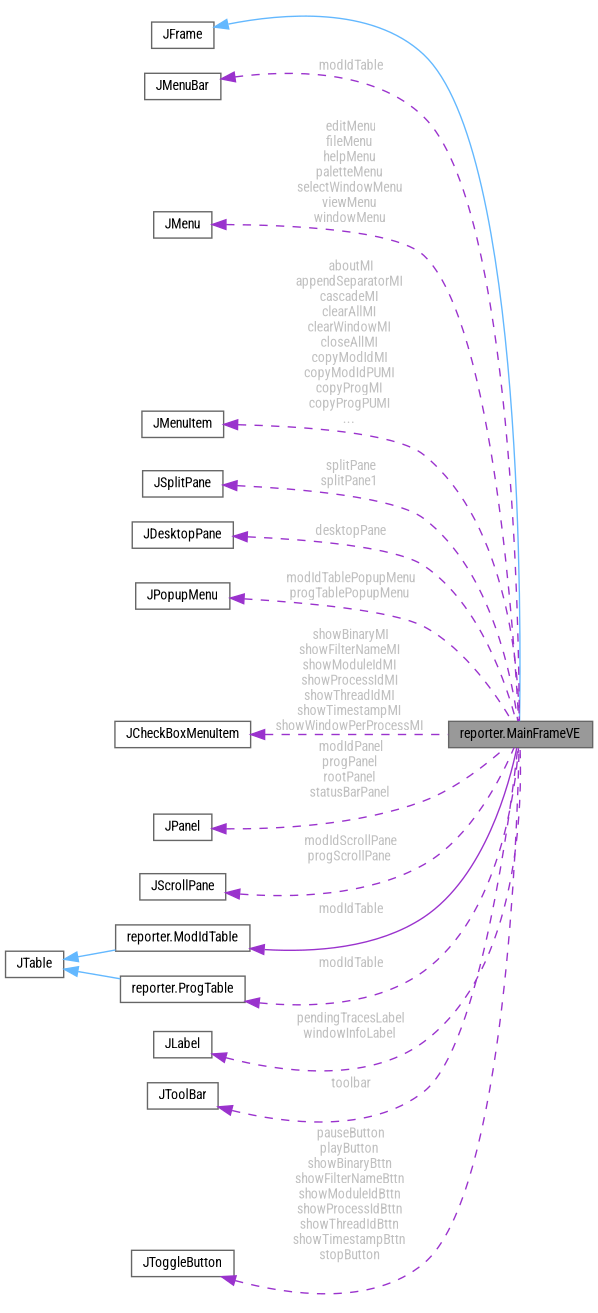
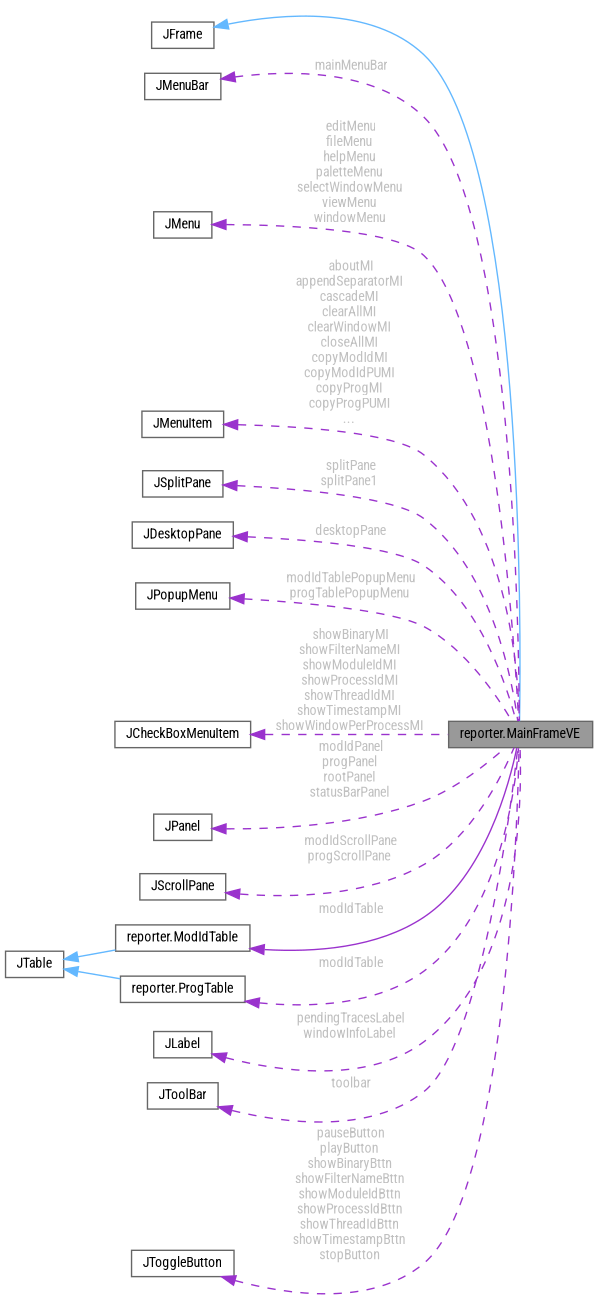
edge "reporter.MainFrameVE" -> "JMenuBar": label " modIdTable" -> " mainMenuBar"
